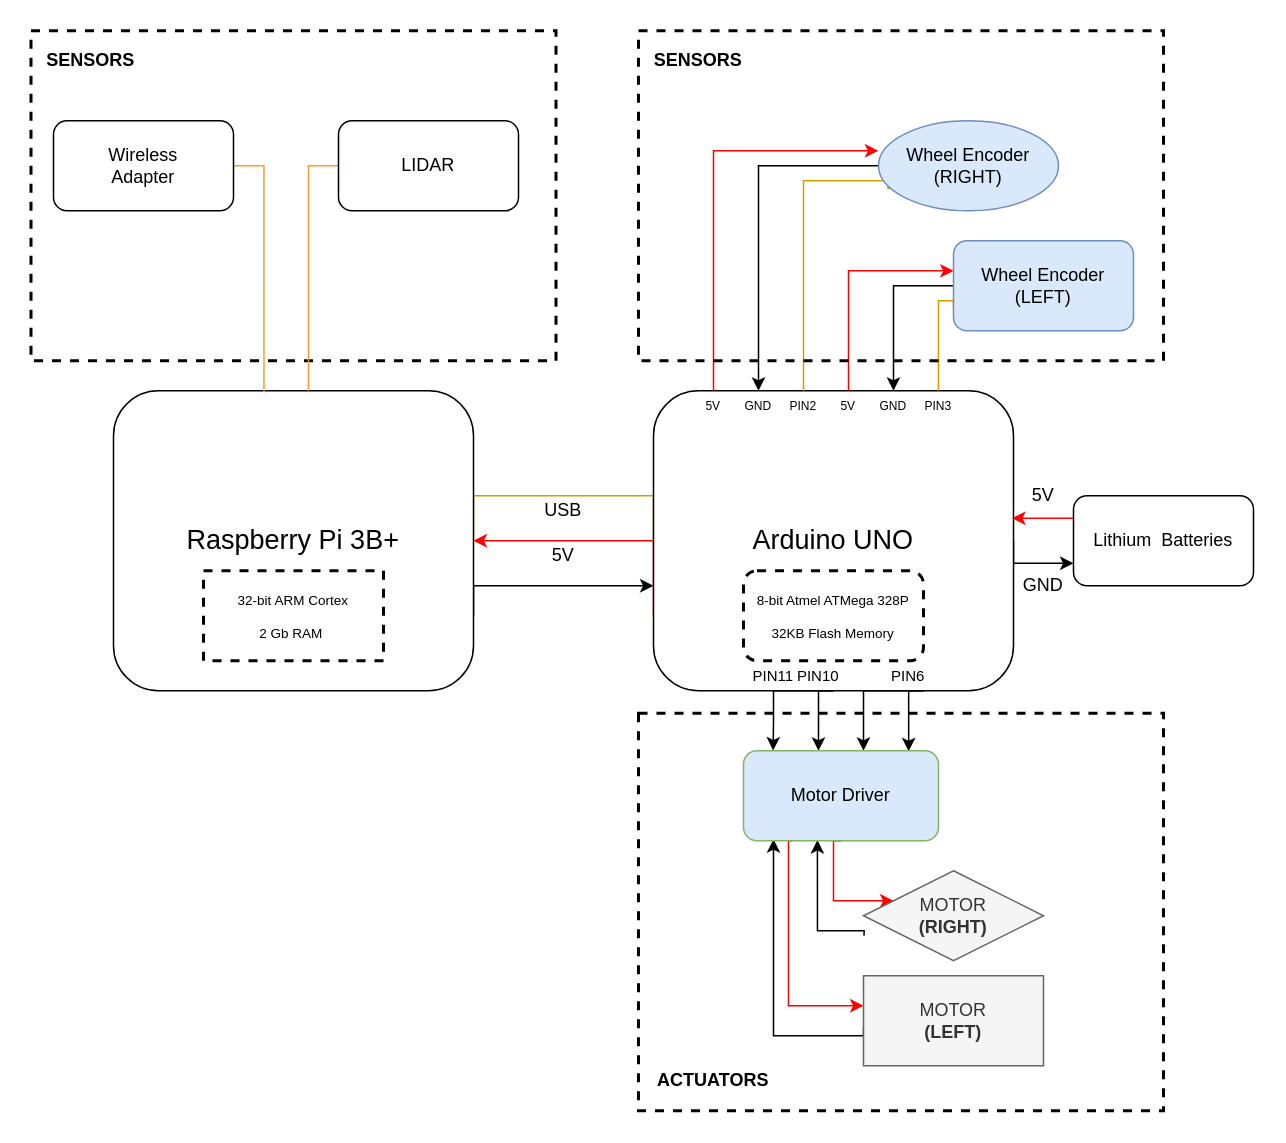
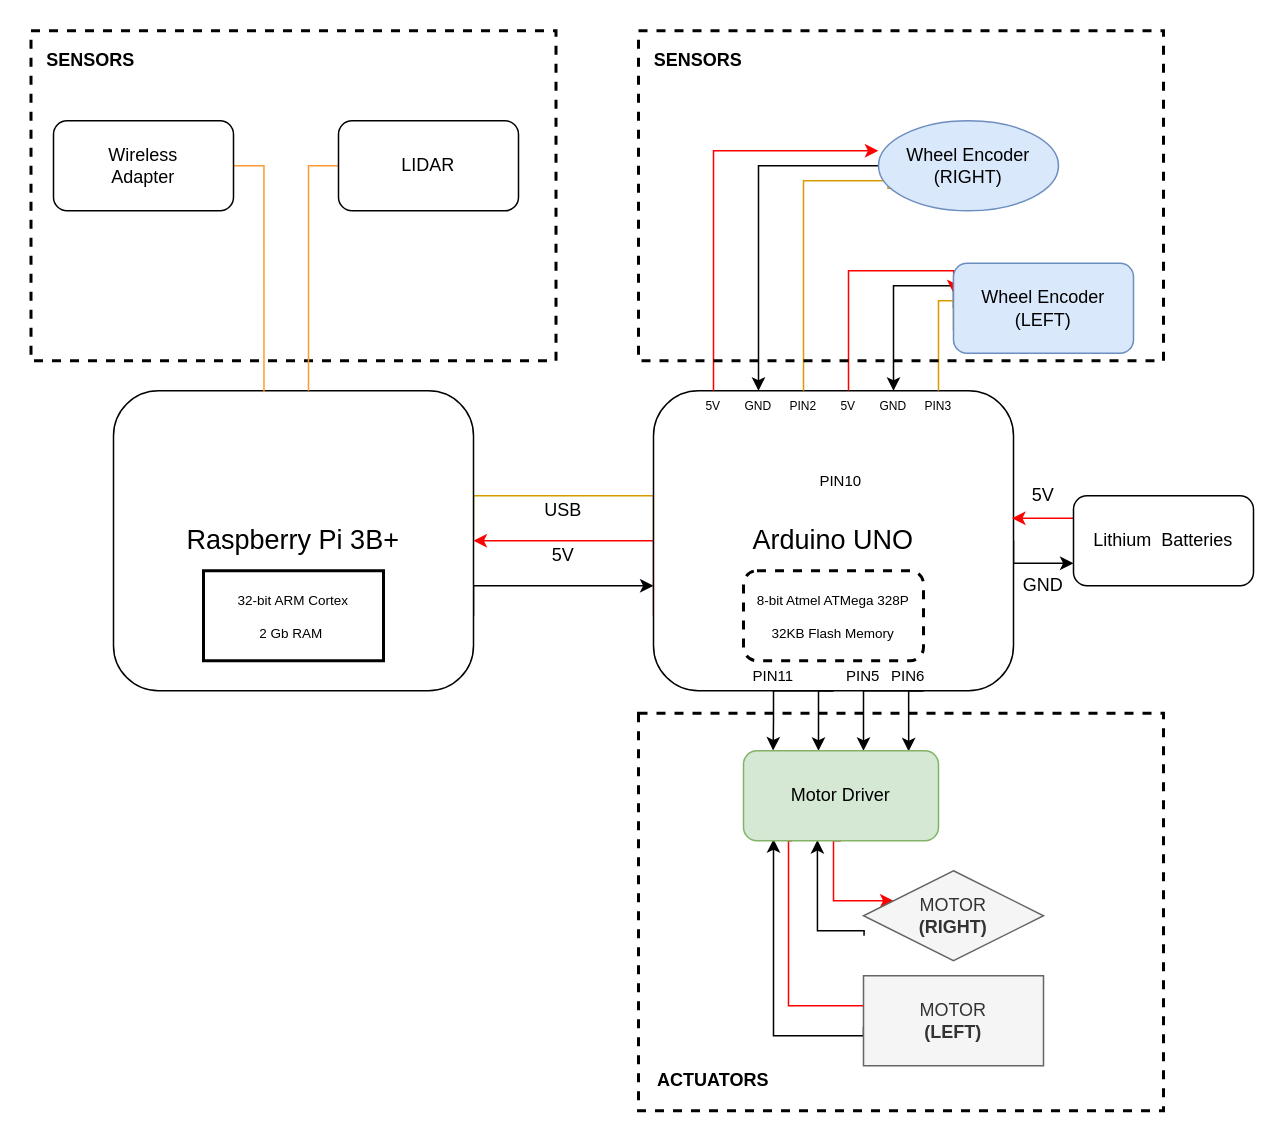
node "Wheel Encoder (LEFT)": moved (1043, 286) -> (1043, 308)
node "32-bit ARM Cortex 2 Gb RAM": style dashed -> solid
node "PIN10": moved (818, 676) -> (841, 481)
node "PIN5": added
node "Motor Driver": fillcolor #dae8fc -> #d5e8d4
edge "Motor Driver" -> "MOTOR (LEFT)": arrowhead classic -> none
